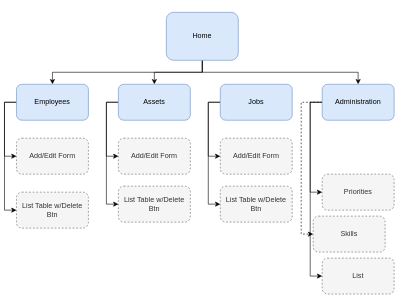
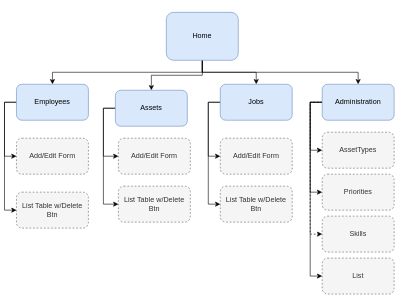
edge "Home" -> "Jobs": added
node "Assets": moved (155, 102) -> (152, 108)
edge "Administration" -> "AssetTypes": added
node "AssetTypes": added
node "Skills": moved (350, 234) -> (359, 234)
